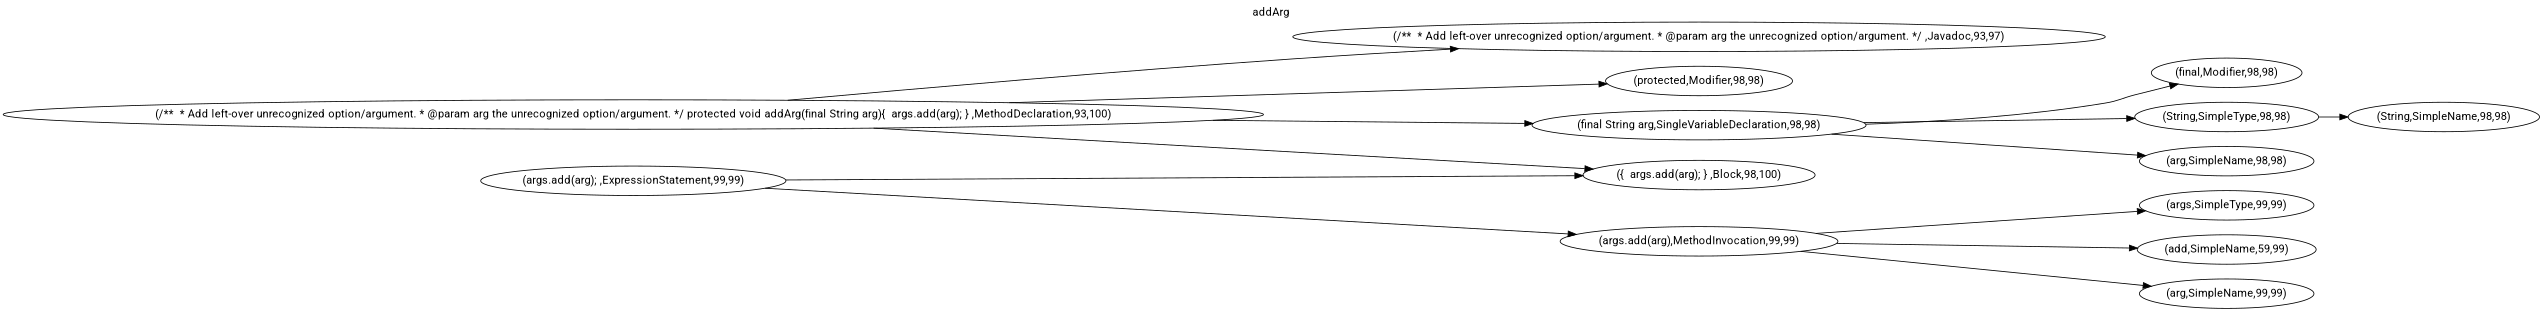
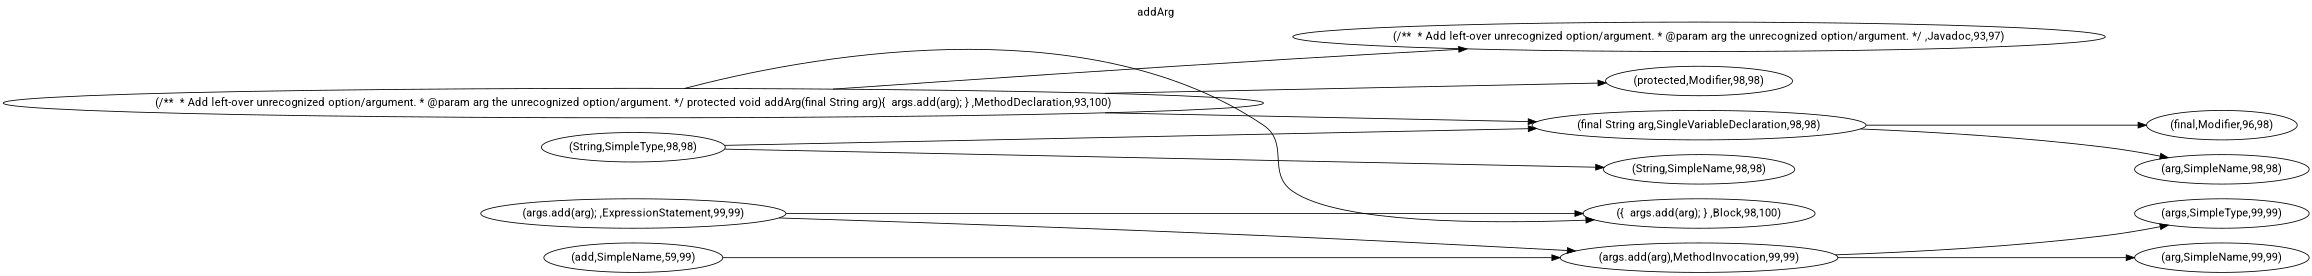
node "(final,Modifier,98,98)": label "(final,Modifier,98,98)" -> "(final,Modifier,96,98)"
edge "(final String arg,SingleVariableDeclaration,98,98)" -> "(String,SimpleType,98,98)": reversed
edge "(args.add(arg),MethodInvocation,99,99)" -> "(add,SimpleName,59,99)": reversed
